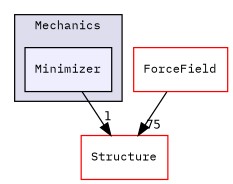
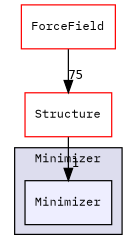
cluster "Mechanics": label "Mechanics" -> "Minimizer"
edge "Minimizer" -> "Structure": reversed
